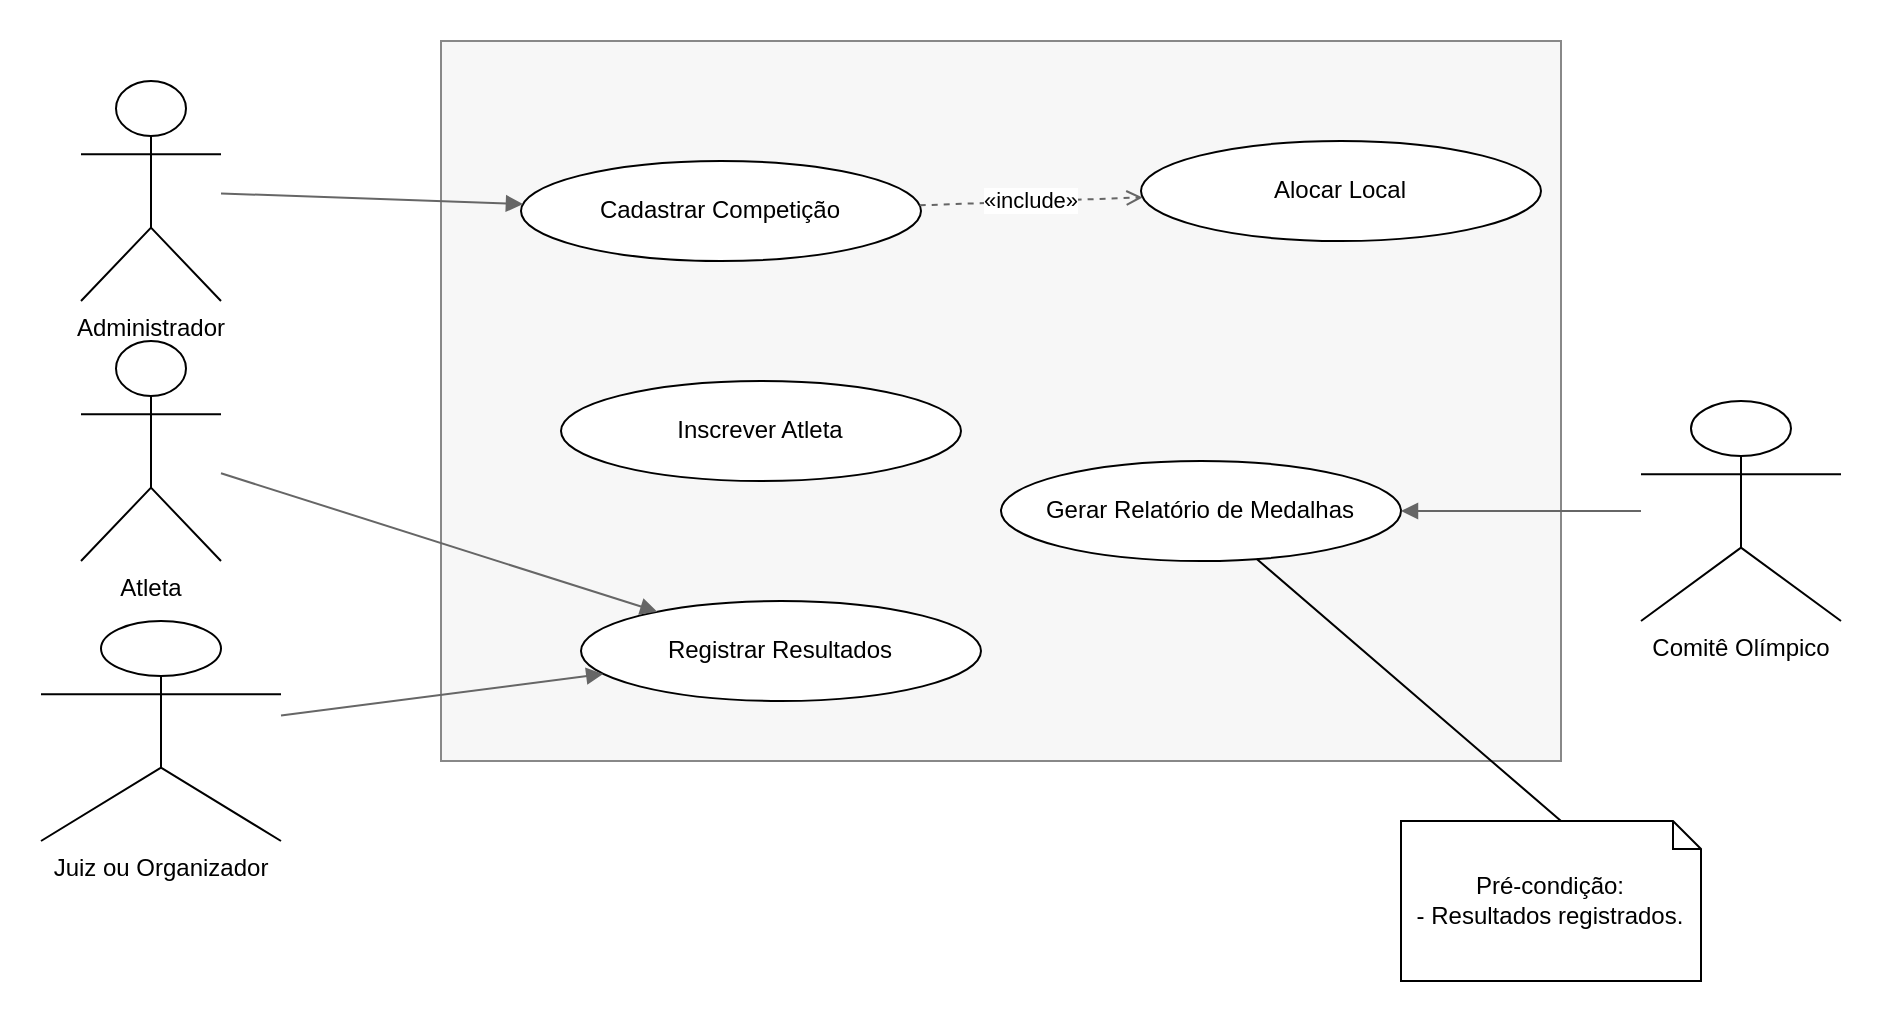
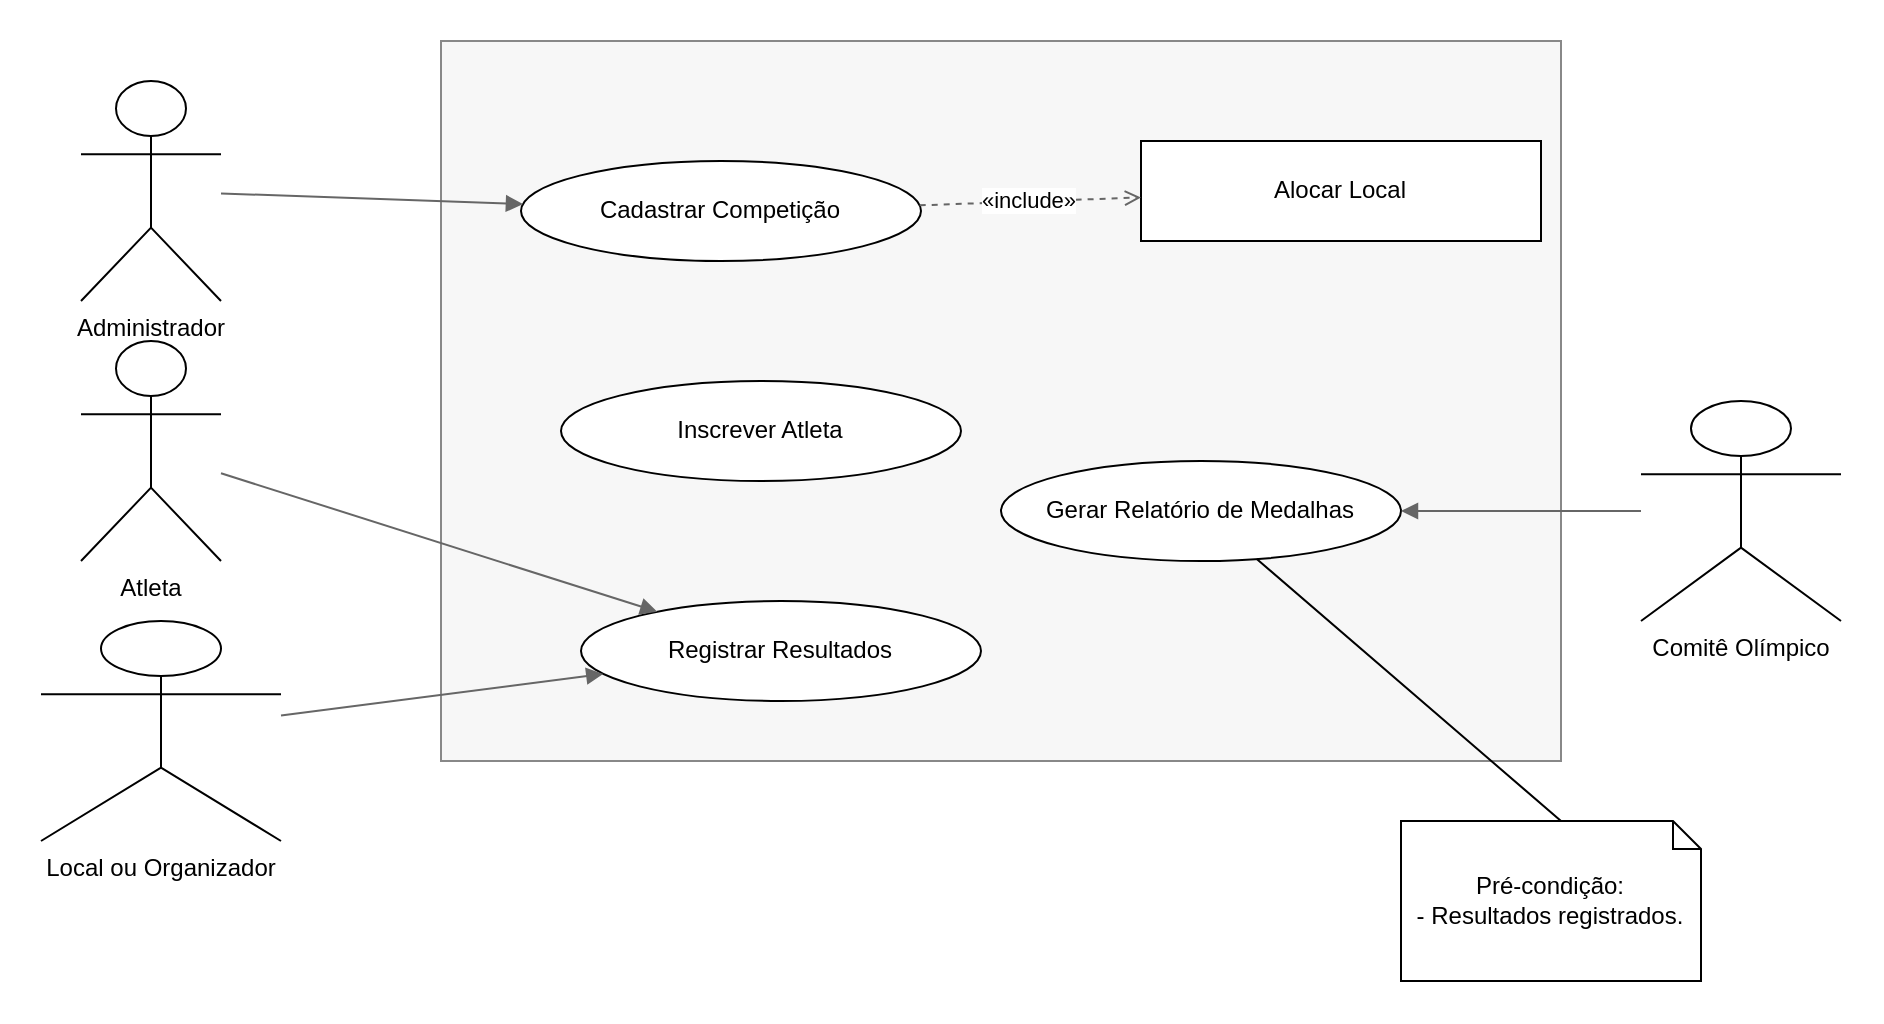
node "Alocar Local": shape ellipse -> rectangle
node "Juiz ou Organizador": label "Juiz ou Organizador" -> "Local ou Organizador"
